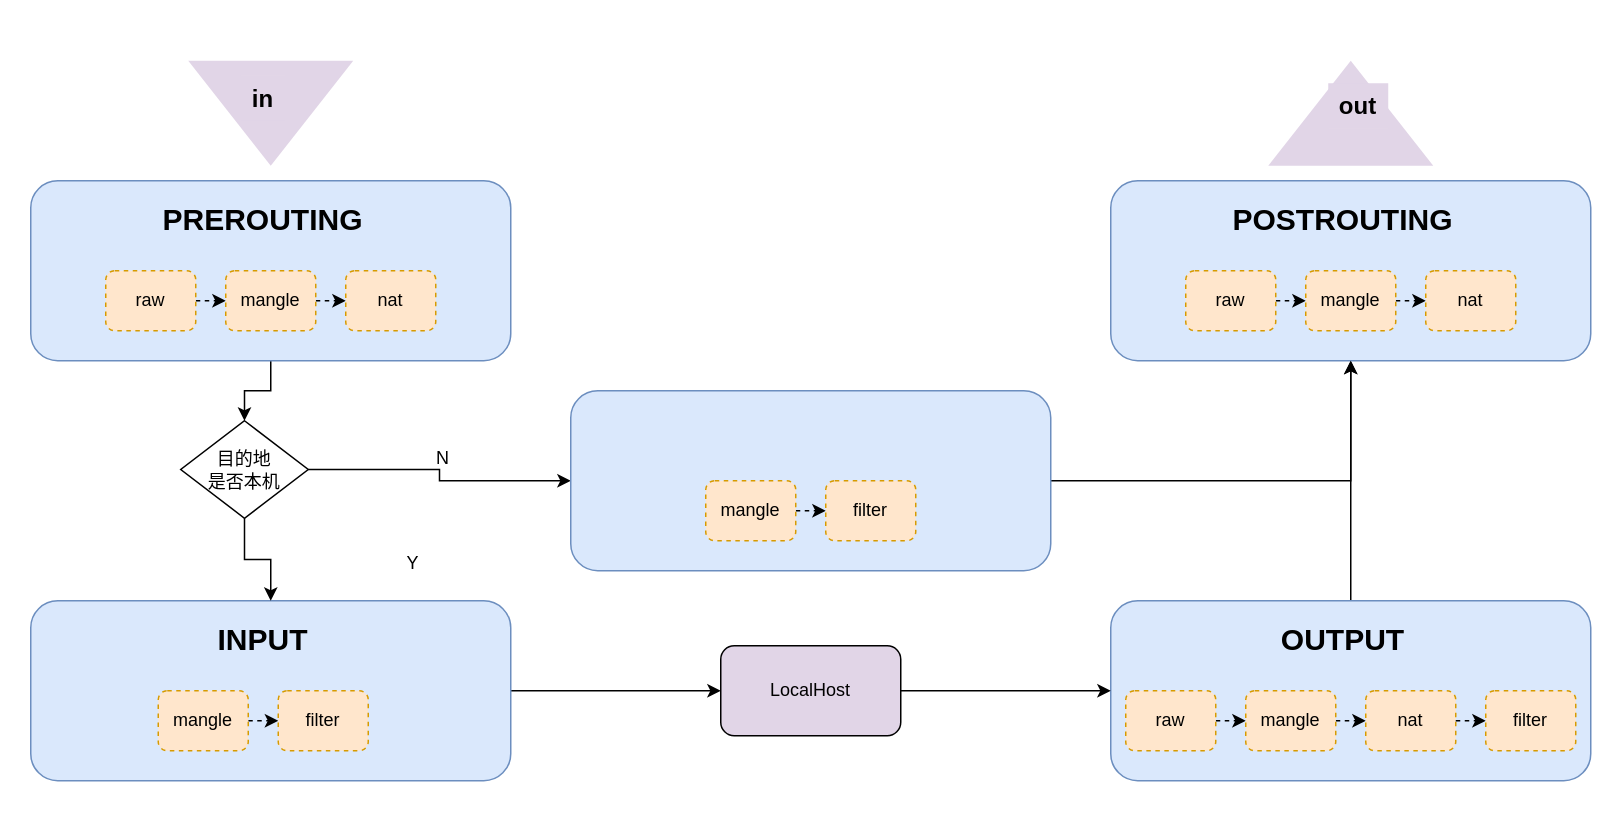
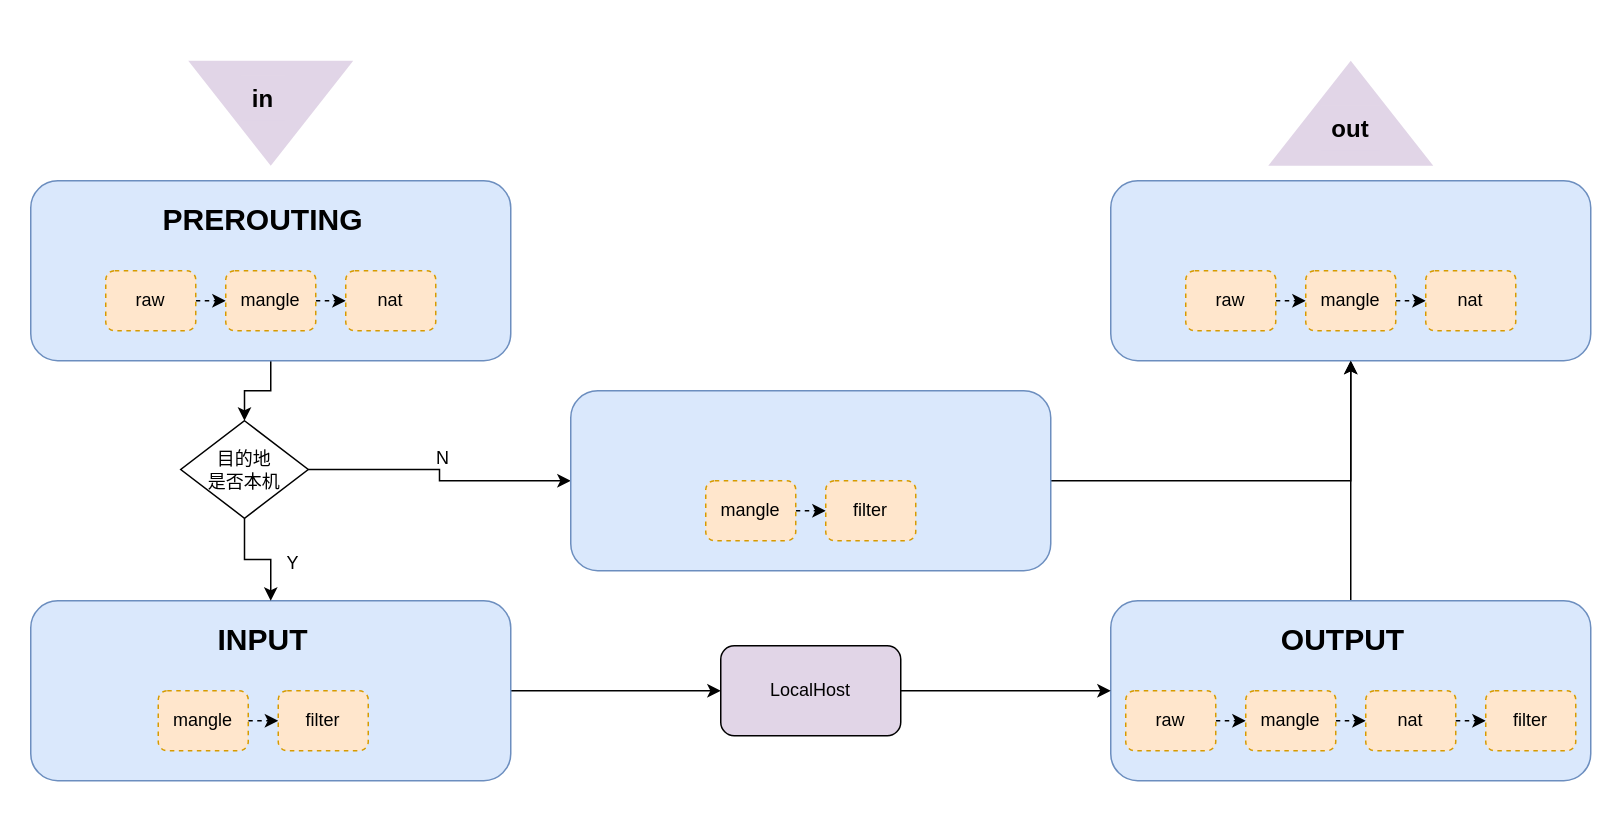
node "out": moved (1358, 106) -> (1351, 128)
node "POSTROUTING": removed
node "Y": moved (413, 563) -> (293, 563)
